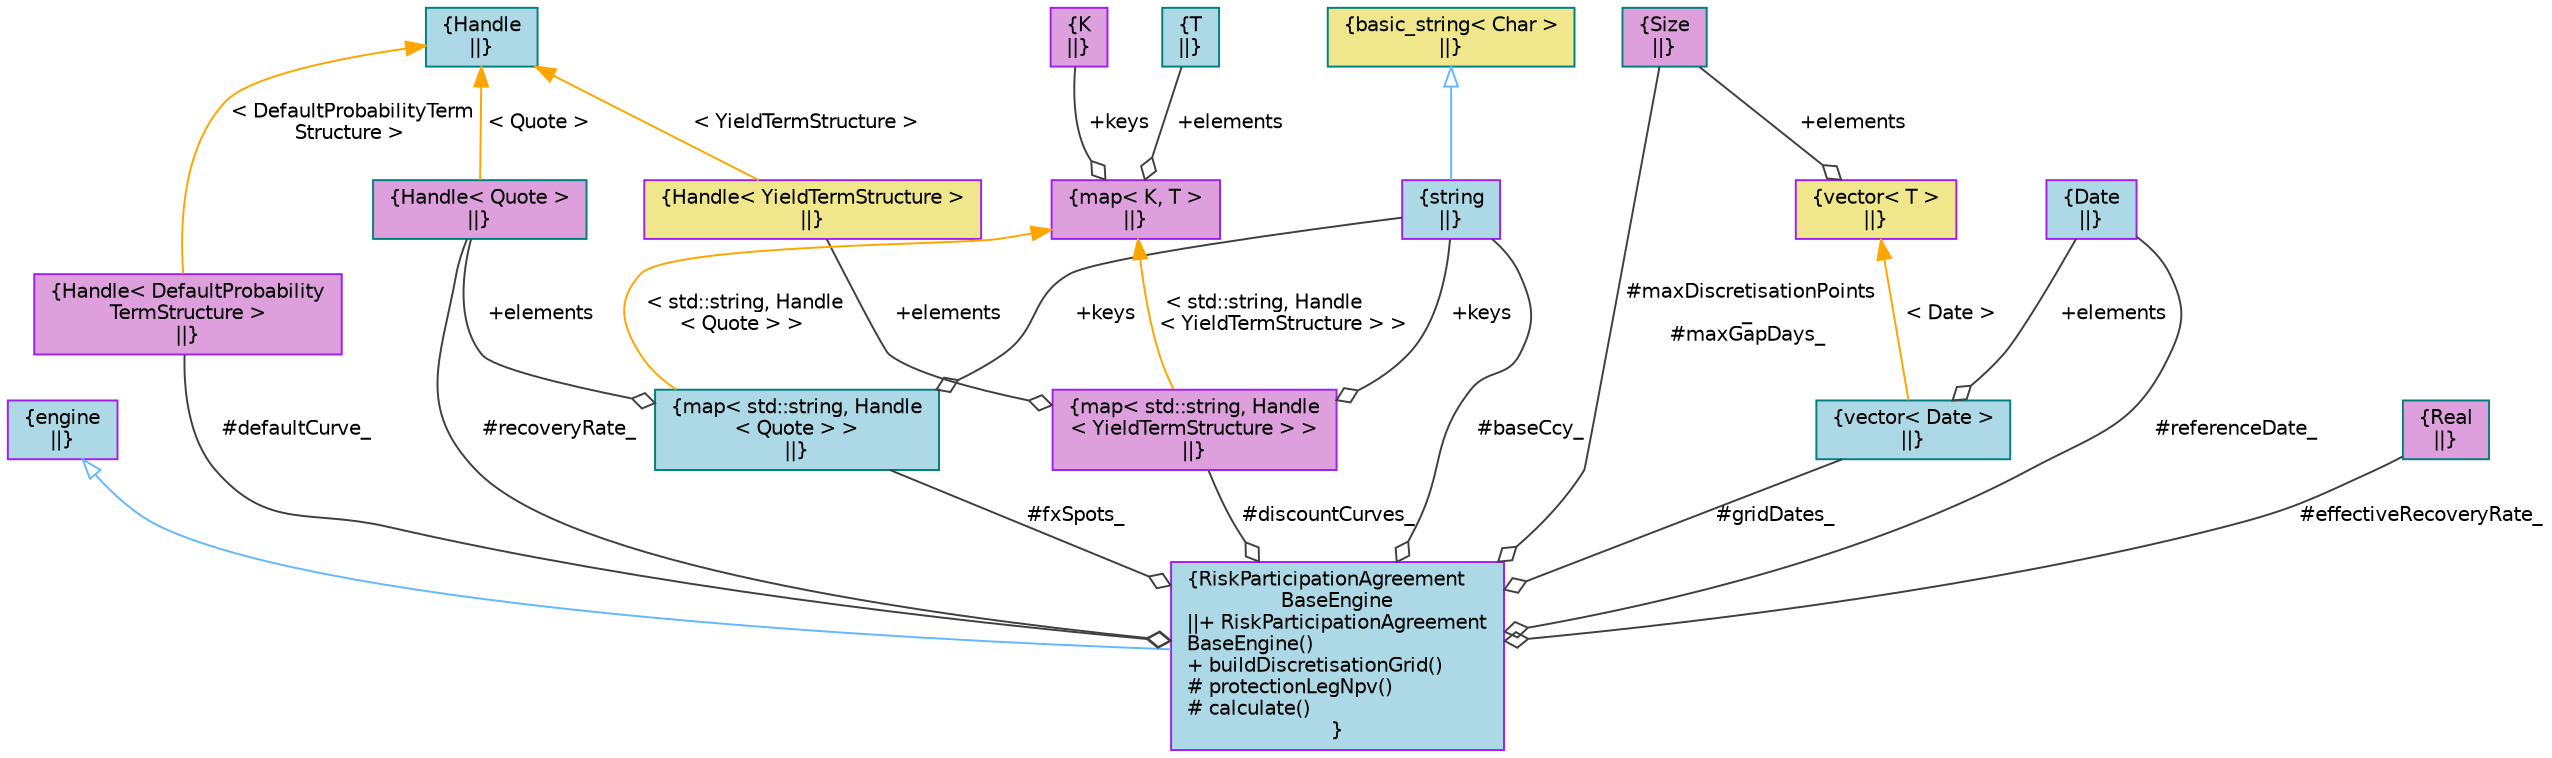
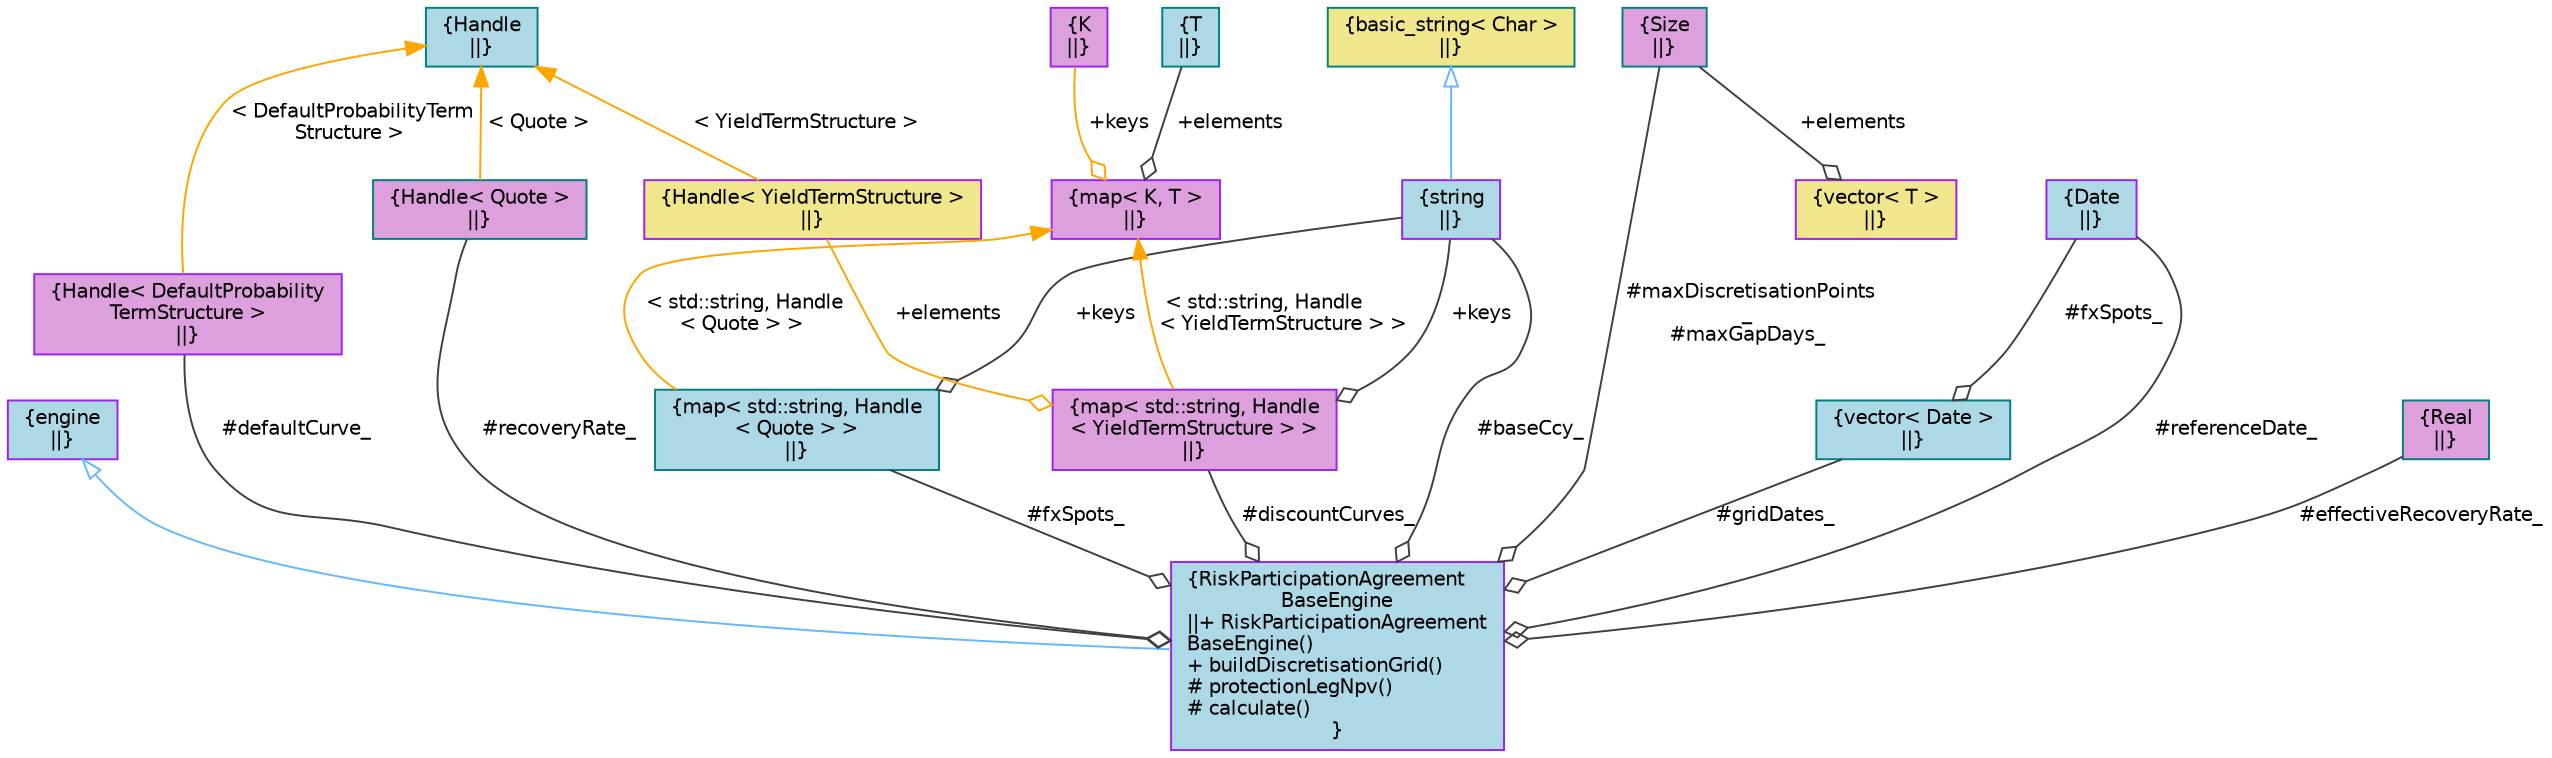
edge "{K ||}" -> "{map< K, T > ||}": color grey25 -> orange
edge "{Date ||}" -> "{vector< Date > ||}": label " +elements" -> " #fxSpots_"
edge "{vector< Date > ||}" -> "{vector< T > ||}": removed, label "< Date >"
edge "{Handle< YieldTermStructure > ||}" -> "{map< std::string, Handle < YieldTermStructure > > ||}": color grey25 -> orange
edge "{Handle< Quote > ||}" -> "{map< std::string, Handle < Quote > > ||}": removed, label "+elements"
